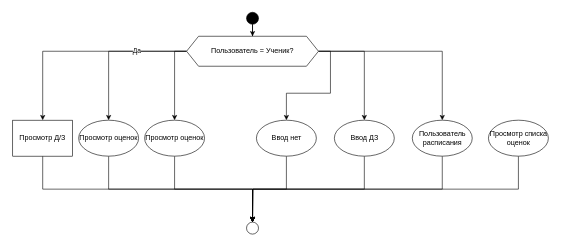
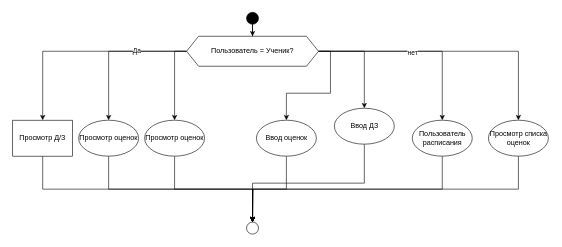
edge "Пользователь = Ученик?" -> "Просмотр списка оценок": added, label "нет"
node "Ввод нет": label "Ввод нет" -> "Ввод оценок"
node "Ввод ДЗ": moved (364, 138) -> (364, 126)
